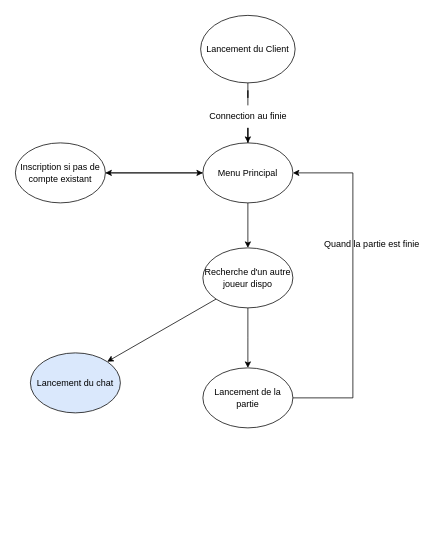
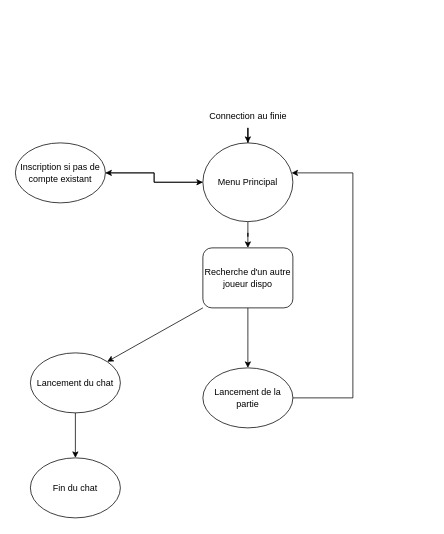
node "Lancement du Client": removed
edge "Lancement du Client" -- "Connection au finie": removed
node "Menu Principal": size 90x60 -> 90x79
node "Quand la partie est finie": removed
node "Recherche d'un autre joueur dispo": shape ellipse -> rounded rectangle
node "Lancement du chat": fillcolor #dae8fc -> #ffffff
edge "Lancement du chat" -> "Fin du chat": added
node "Fin du chat": added
